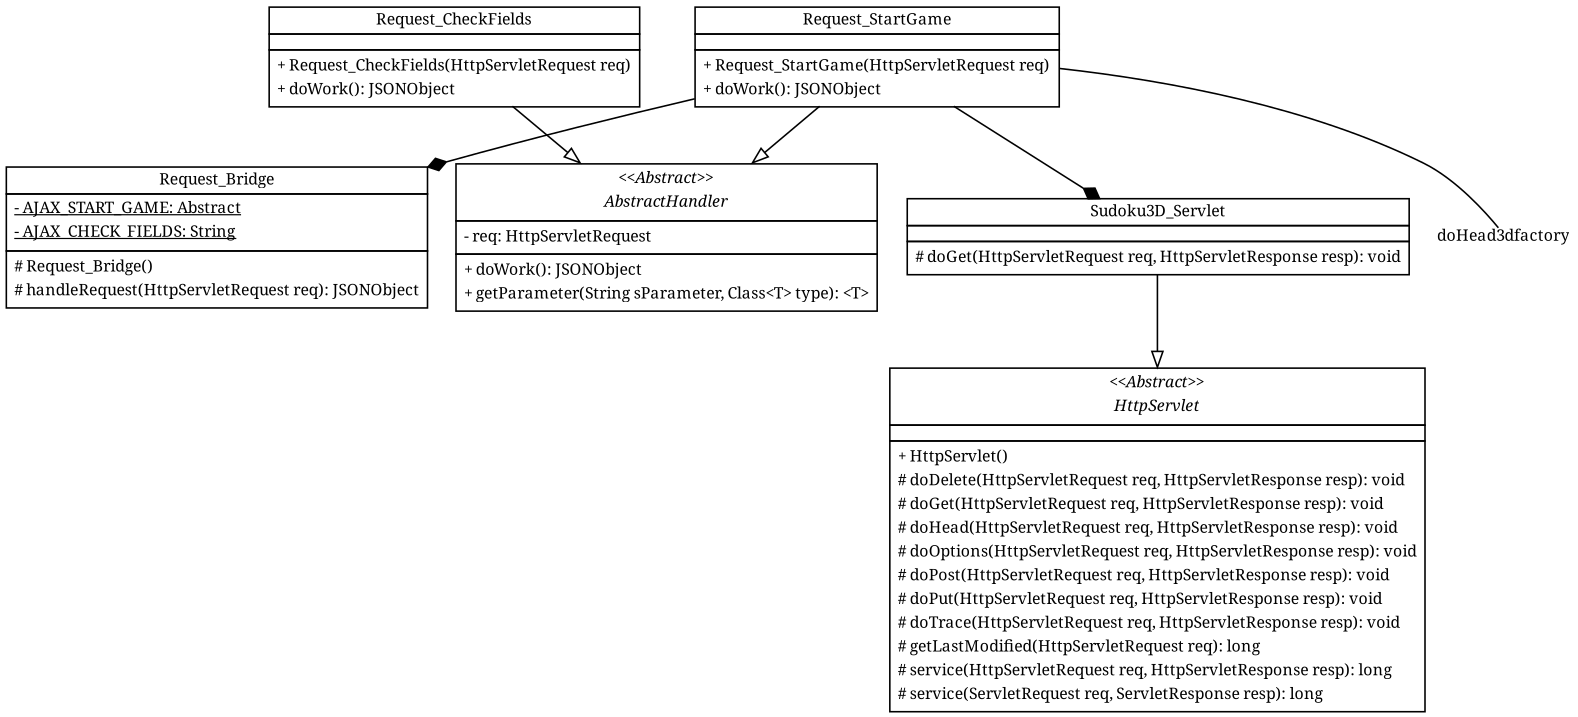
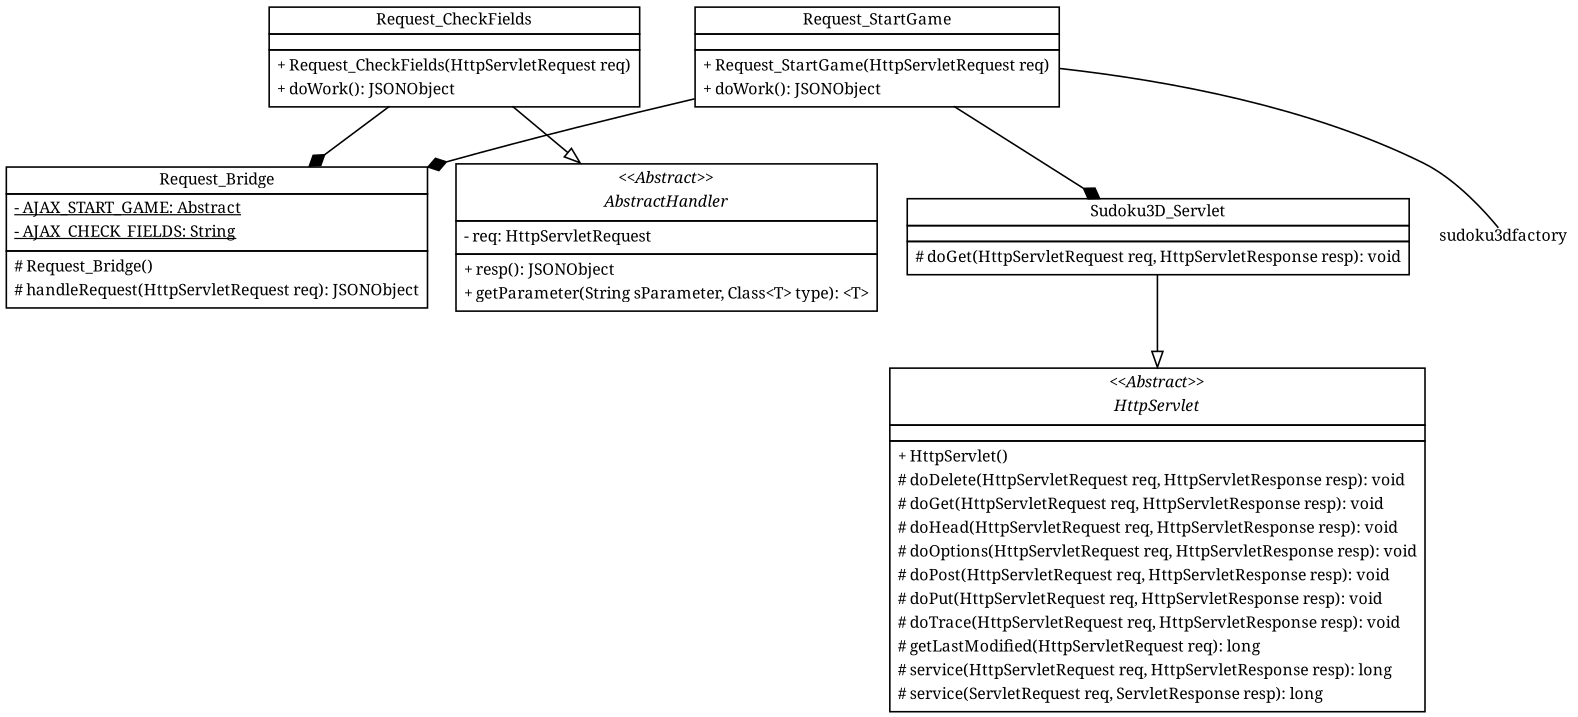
edge "Request_StartGame" -> "AbstractHandler": removed
edge "Request_CheckFields" -> "Request_Bridge": added
node "doHead3dfactory": label "doHead3dfactory" -> "sudoku3dfactory"
node "AbstractHandler": text "+ doWork(): JSONObject" -> "+ resp(): JSONObject"
